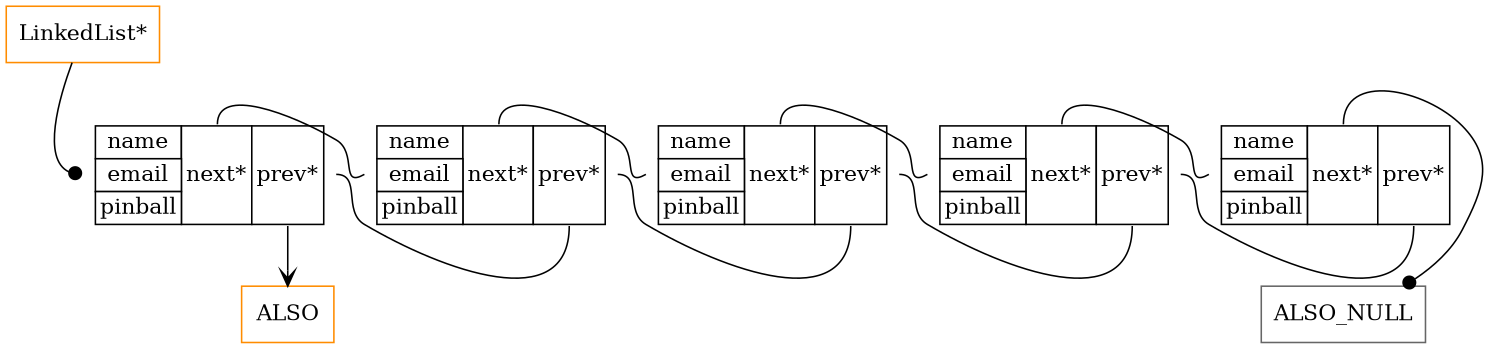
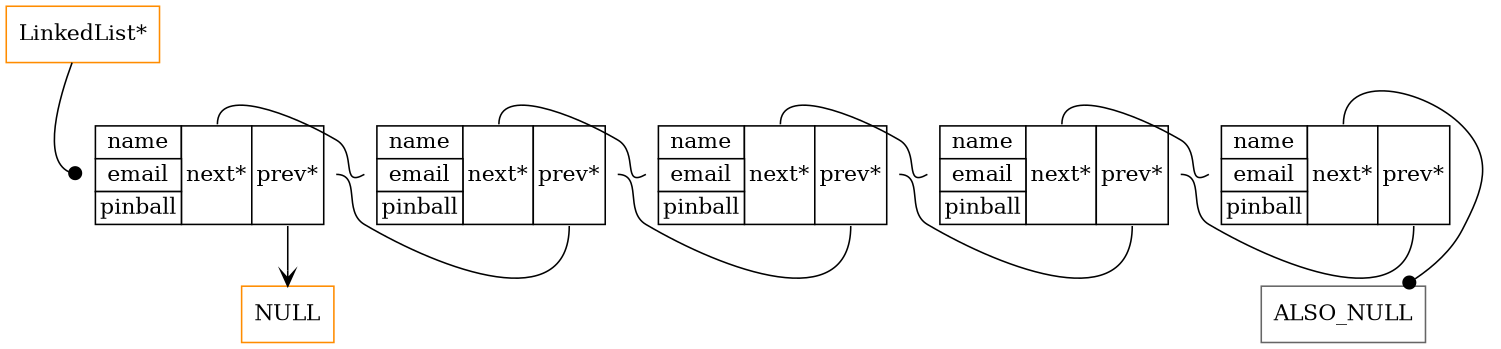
node "ALSO": label "ALSO" -> "NULL"
